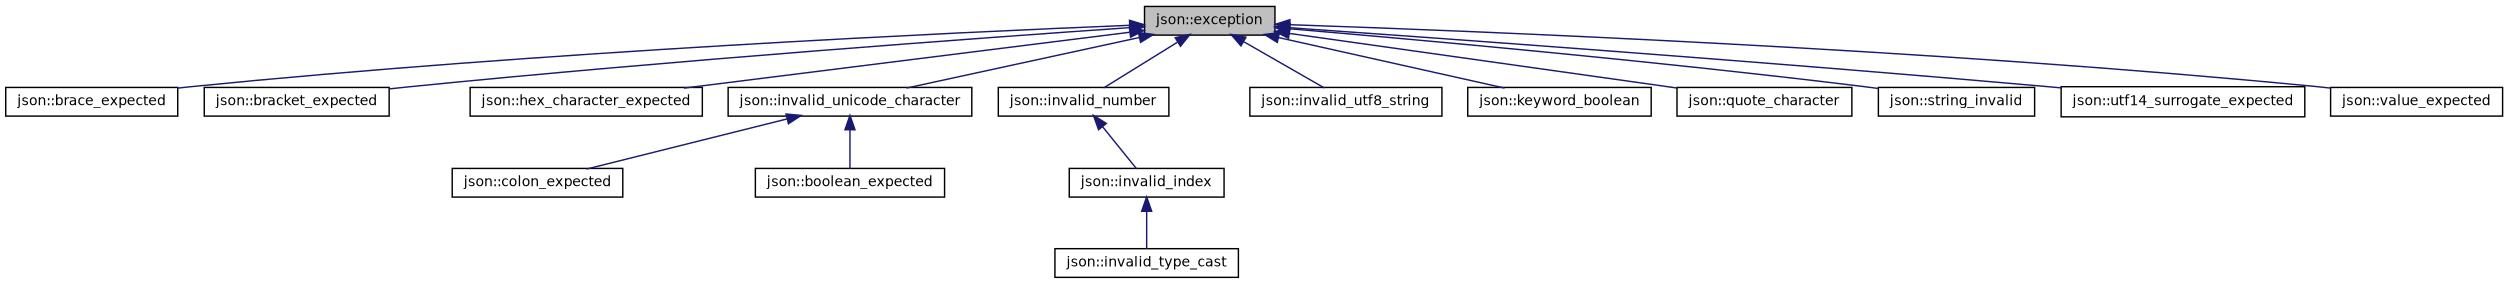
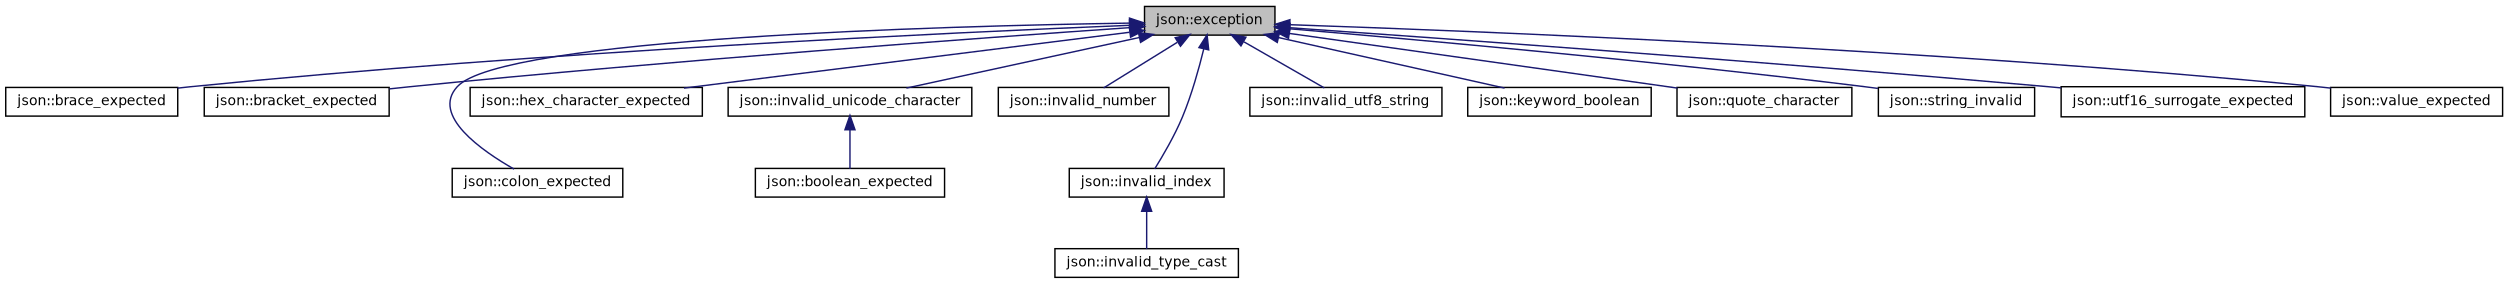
node "json::utf14_surrogate_expected": label "json::utf14_surrogate_expected" -> "json::utf16_surrogate_expected"
edge "json::colon_expected" -> "json::invalid_unicode_character": now "json::colon_expected" -> "json::exception"
edge "json::invalid_index" -> "json::invalid_number": now "json::invalid_index" -> "json::exception"
